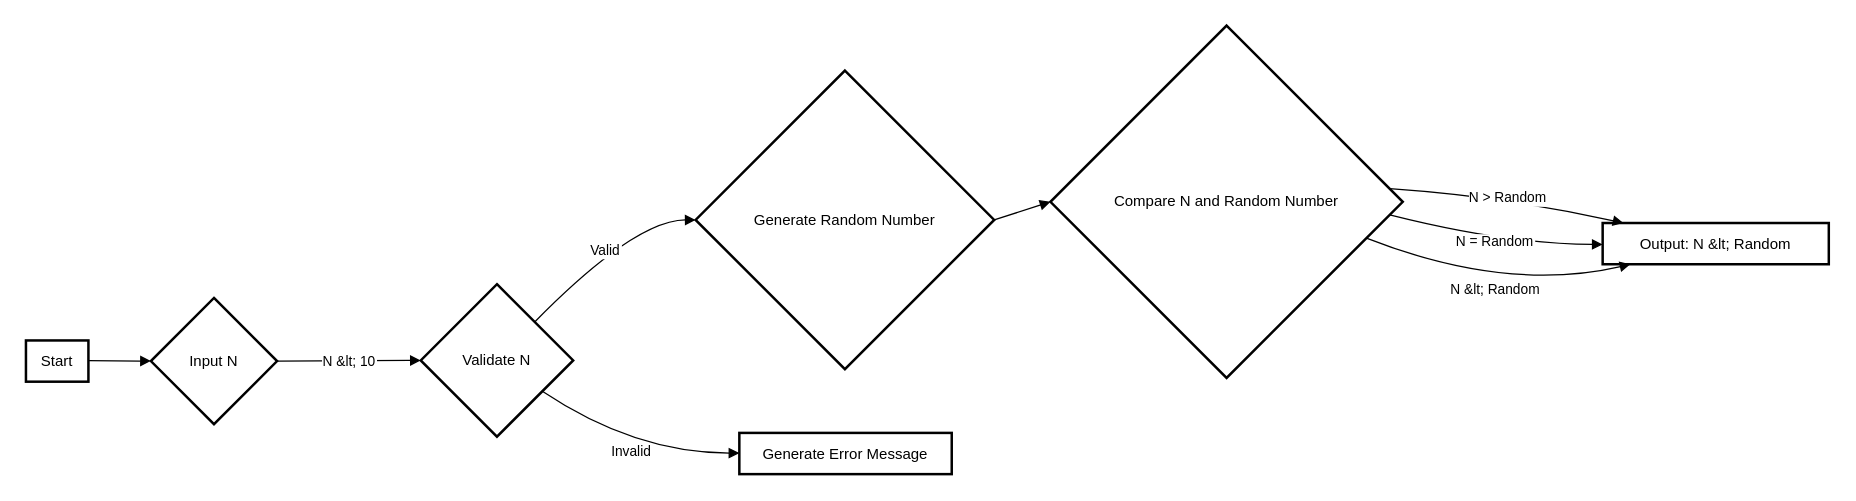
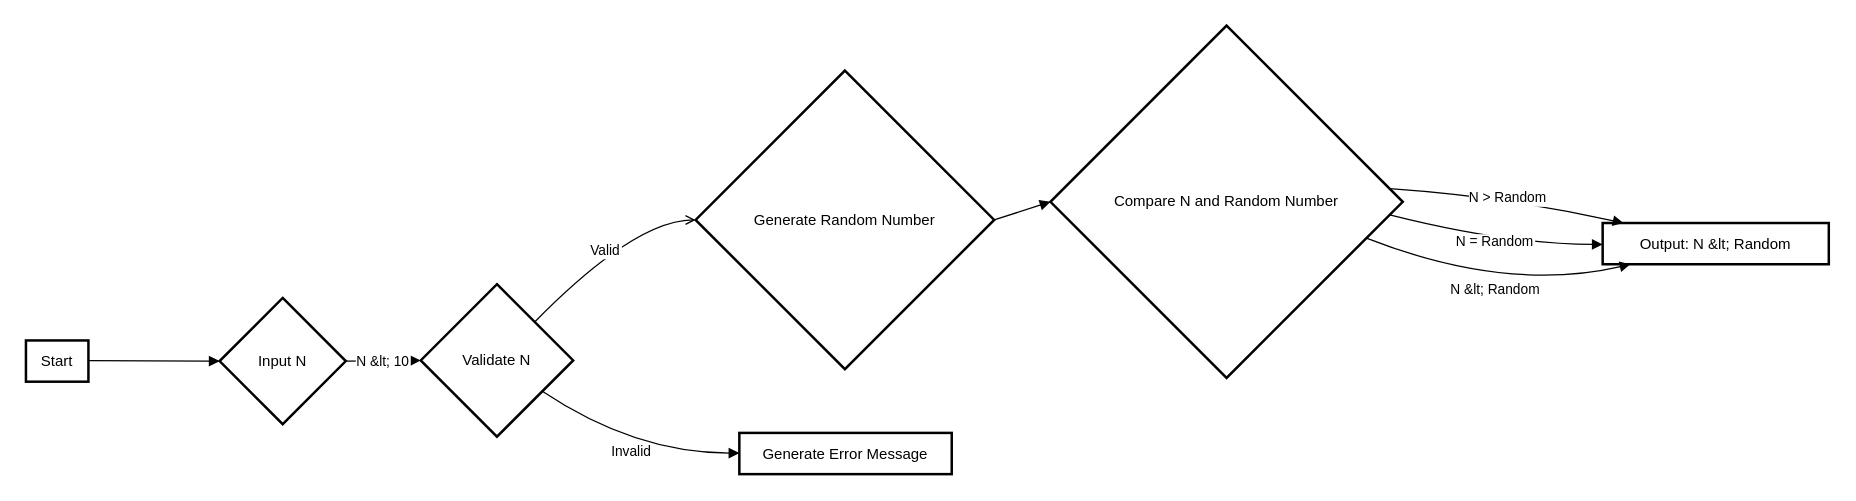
edge "Validate N" -> "Generate Random Number": arrowhead block -> open
node "Input N": moved (214, 361) -> (283, 361)
